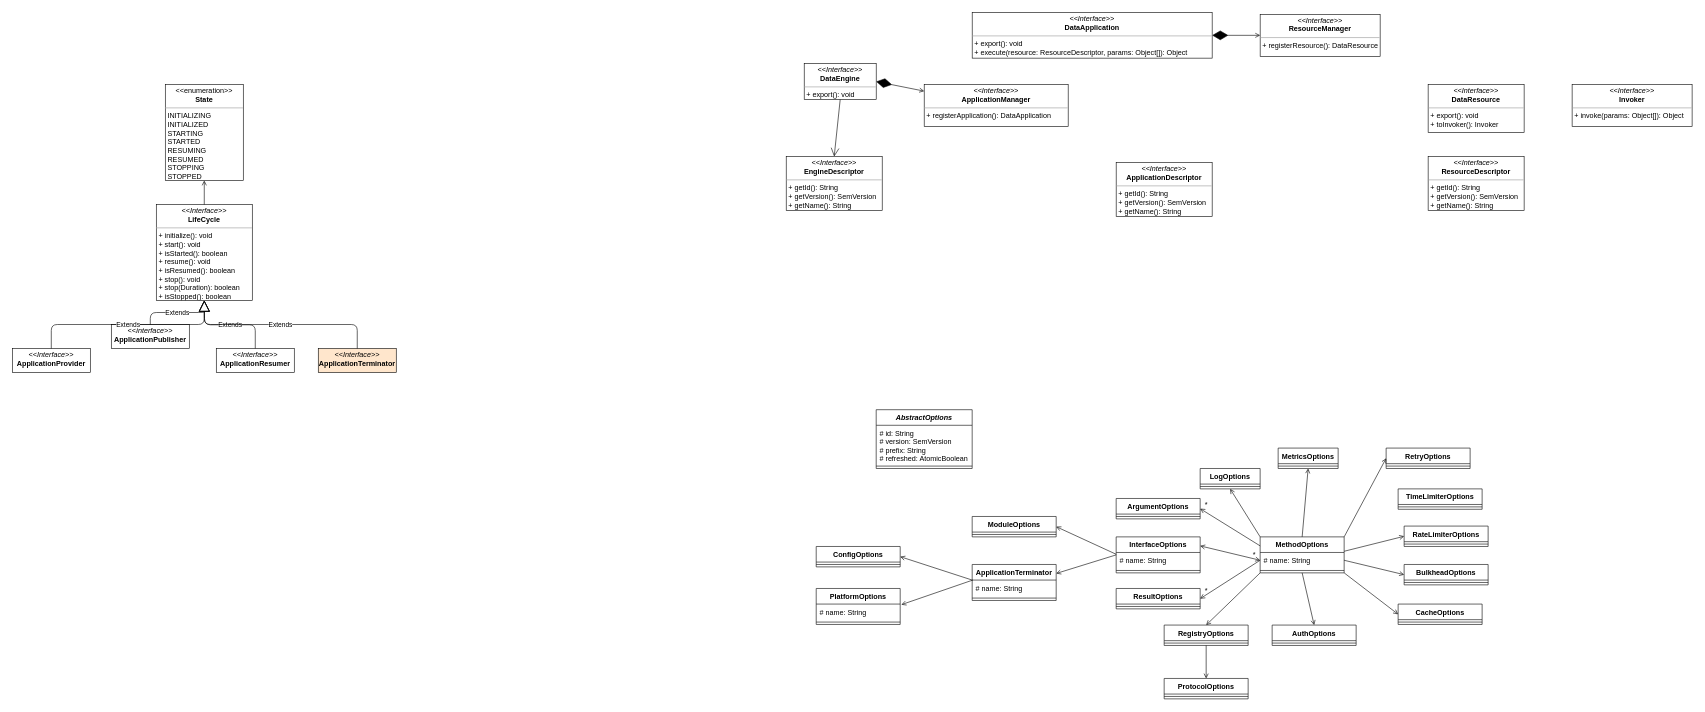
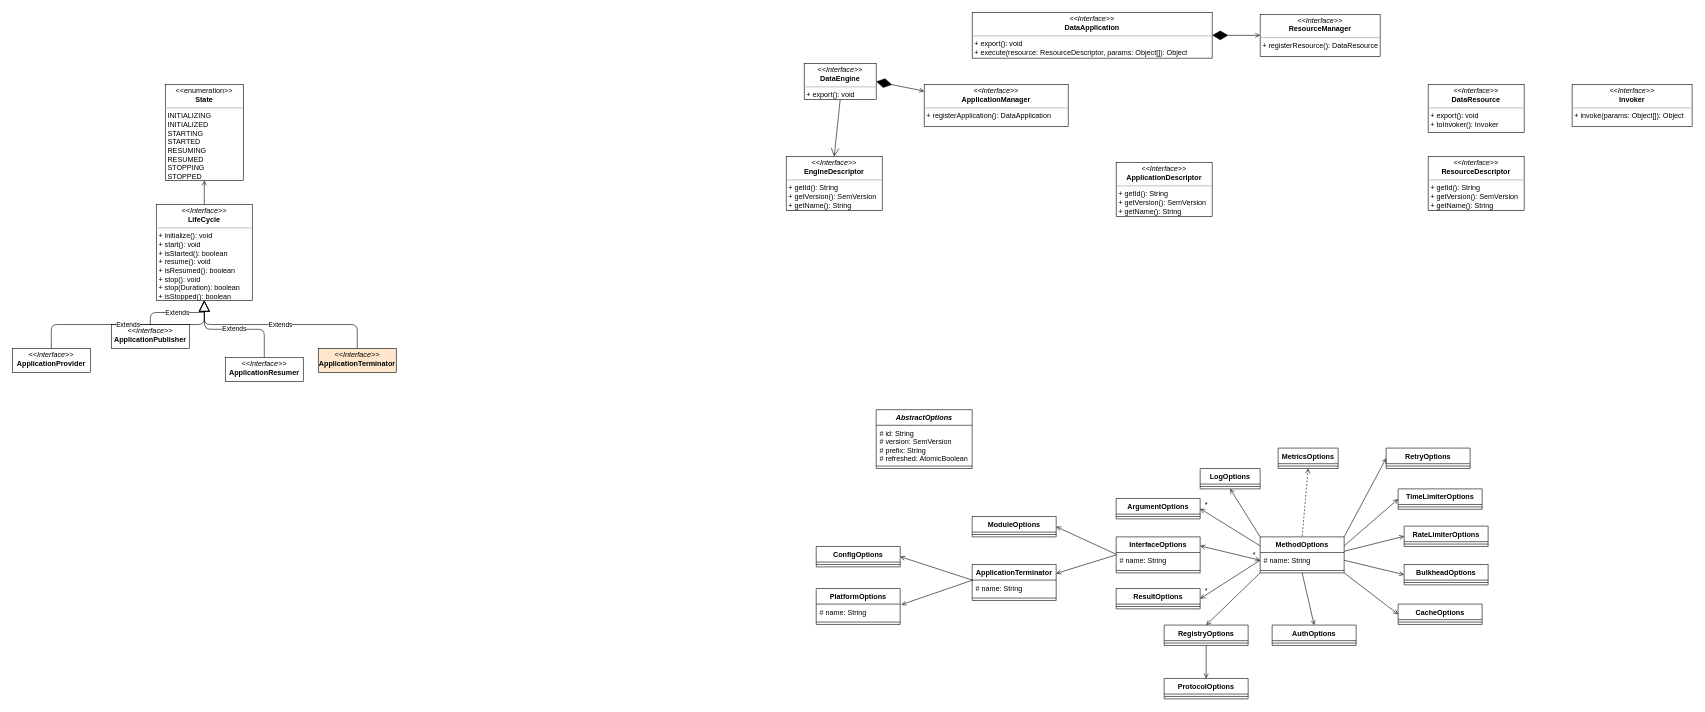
node "<<Interface>> ApplicationResumer": moved (255, 360) -> (264, 369)
edge "MethodOptions" -> "MetricsOptions": style solid -> dashed
edge "MethodOptions" -> "TimeLimiterOptions": added
